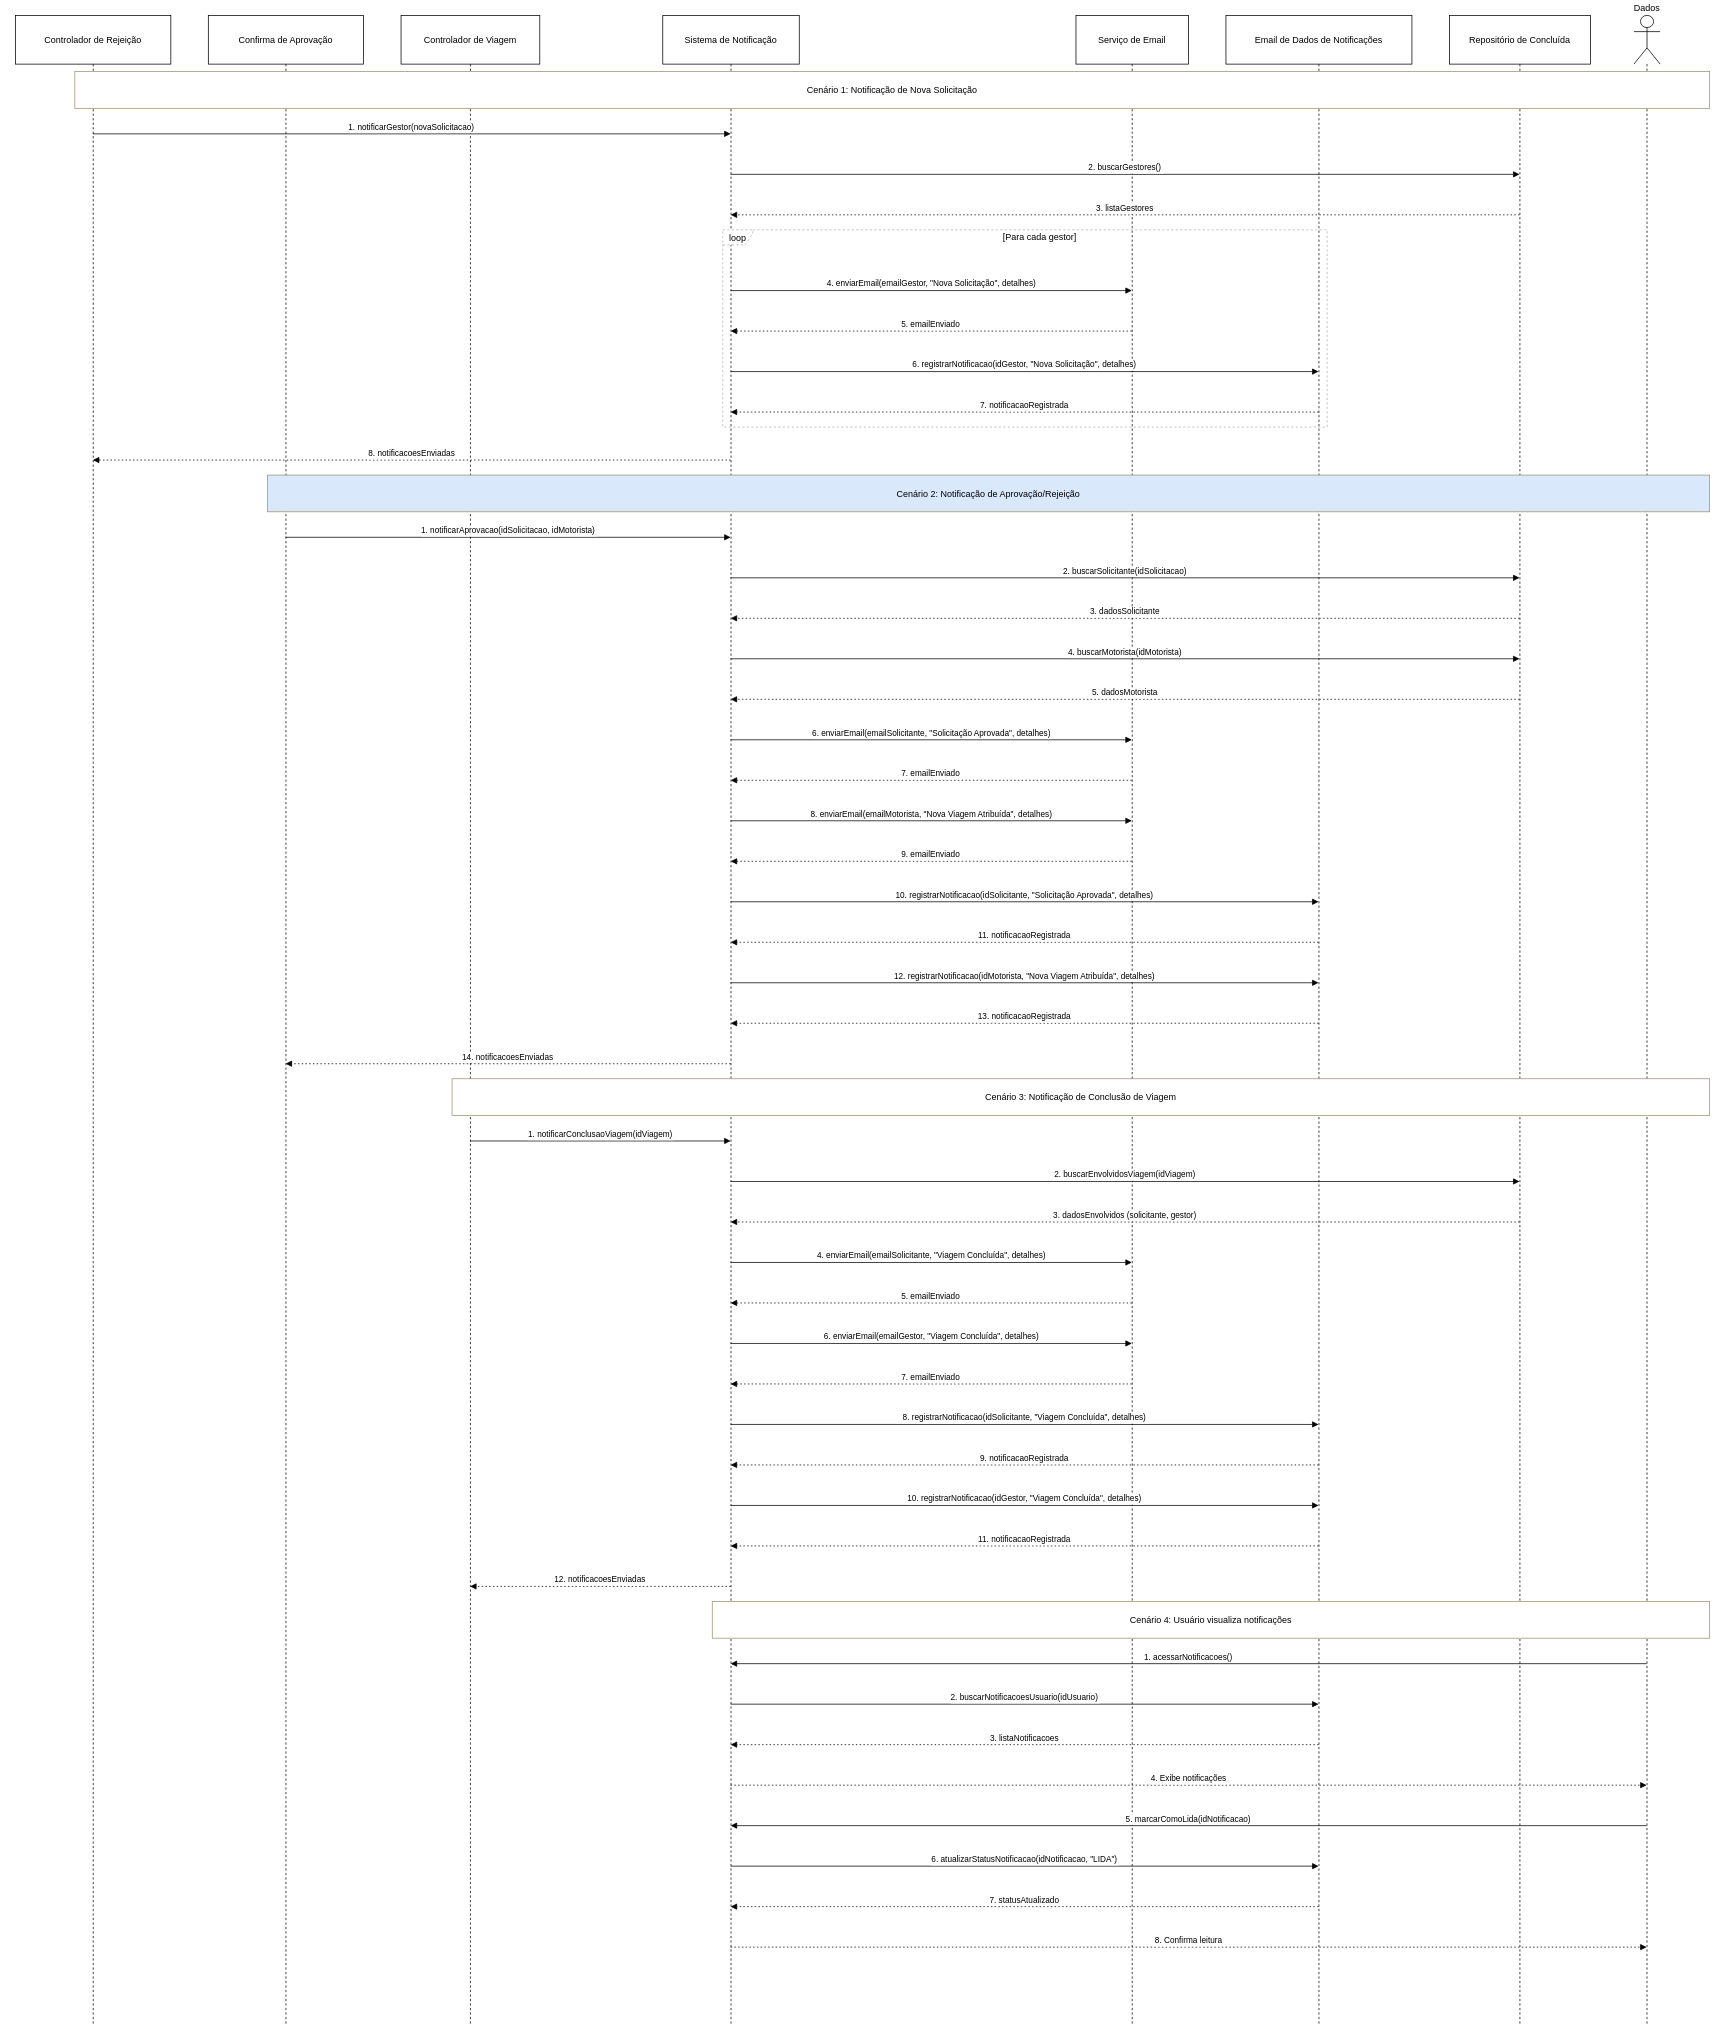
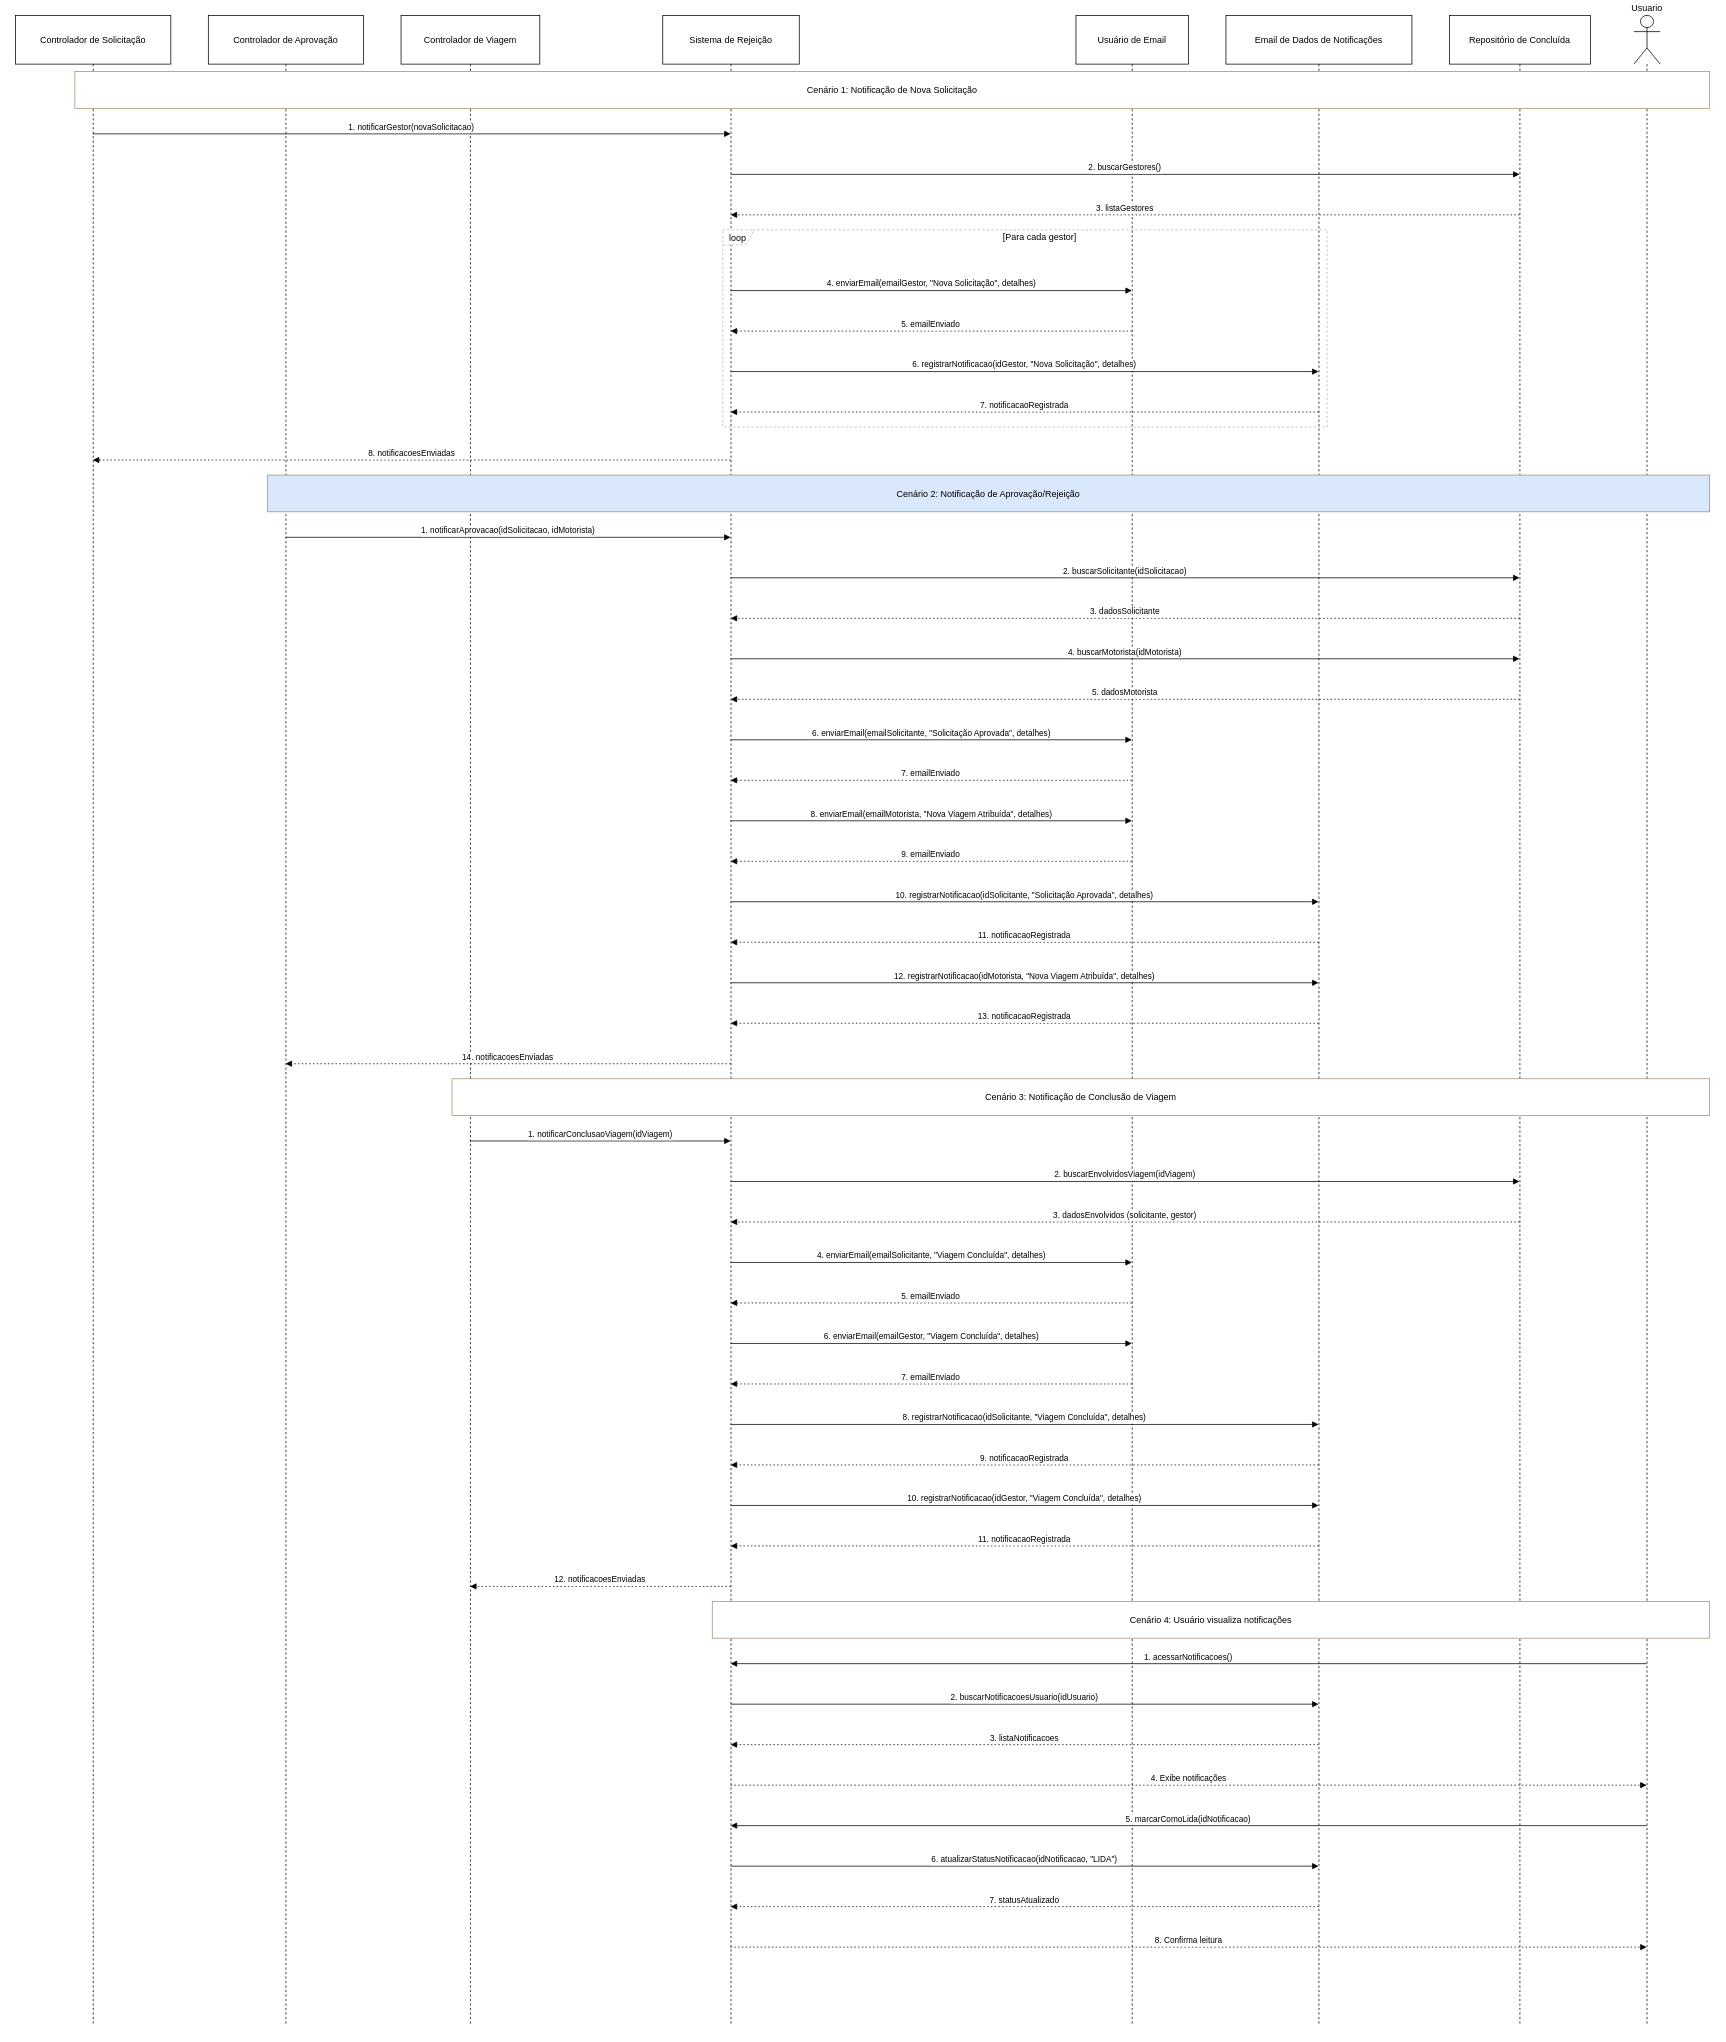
node "Dados": label "Dados" -> "Usuario"
node "Controlador de Rejeição": label "Controlador de Rejeição" -> "Controlador de Solicitação"
node "Confirma de Aprovação": label "Confirma de Aprovação" -> "Controlador de Aprovação"
node "Sistema de Notificação": label "Sistema de Notificação" -> "Sistema de Rejeição"
node "Serviço de Email": label "Serviço de Email" -> "Usuário de Email"
